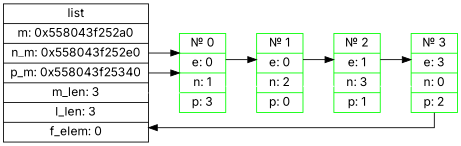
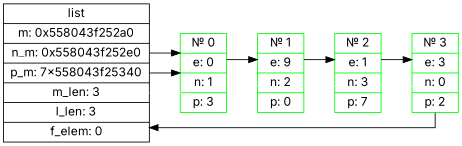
node "№ 1": text "e: 0" -> "e: 9"
node "list": text "p_m: 0x558043f25340" -> "p_m: 7x558043f25340"
node "№ 2": text "p: 1" -> "p: 7"
